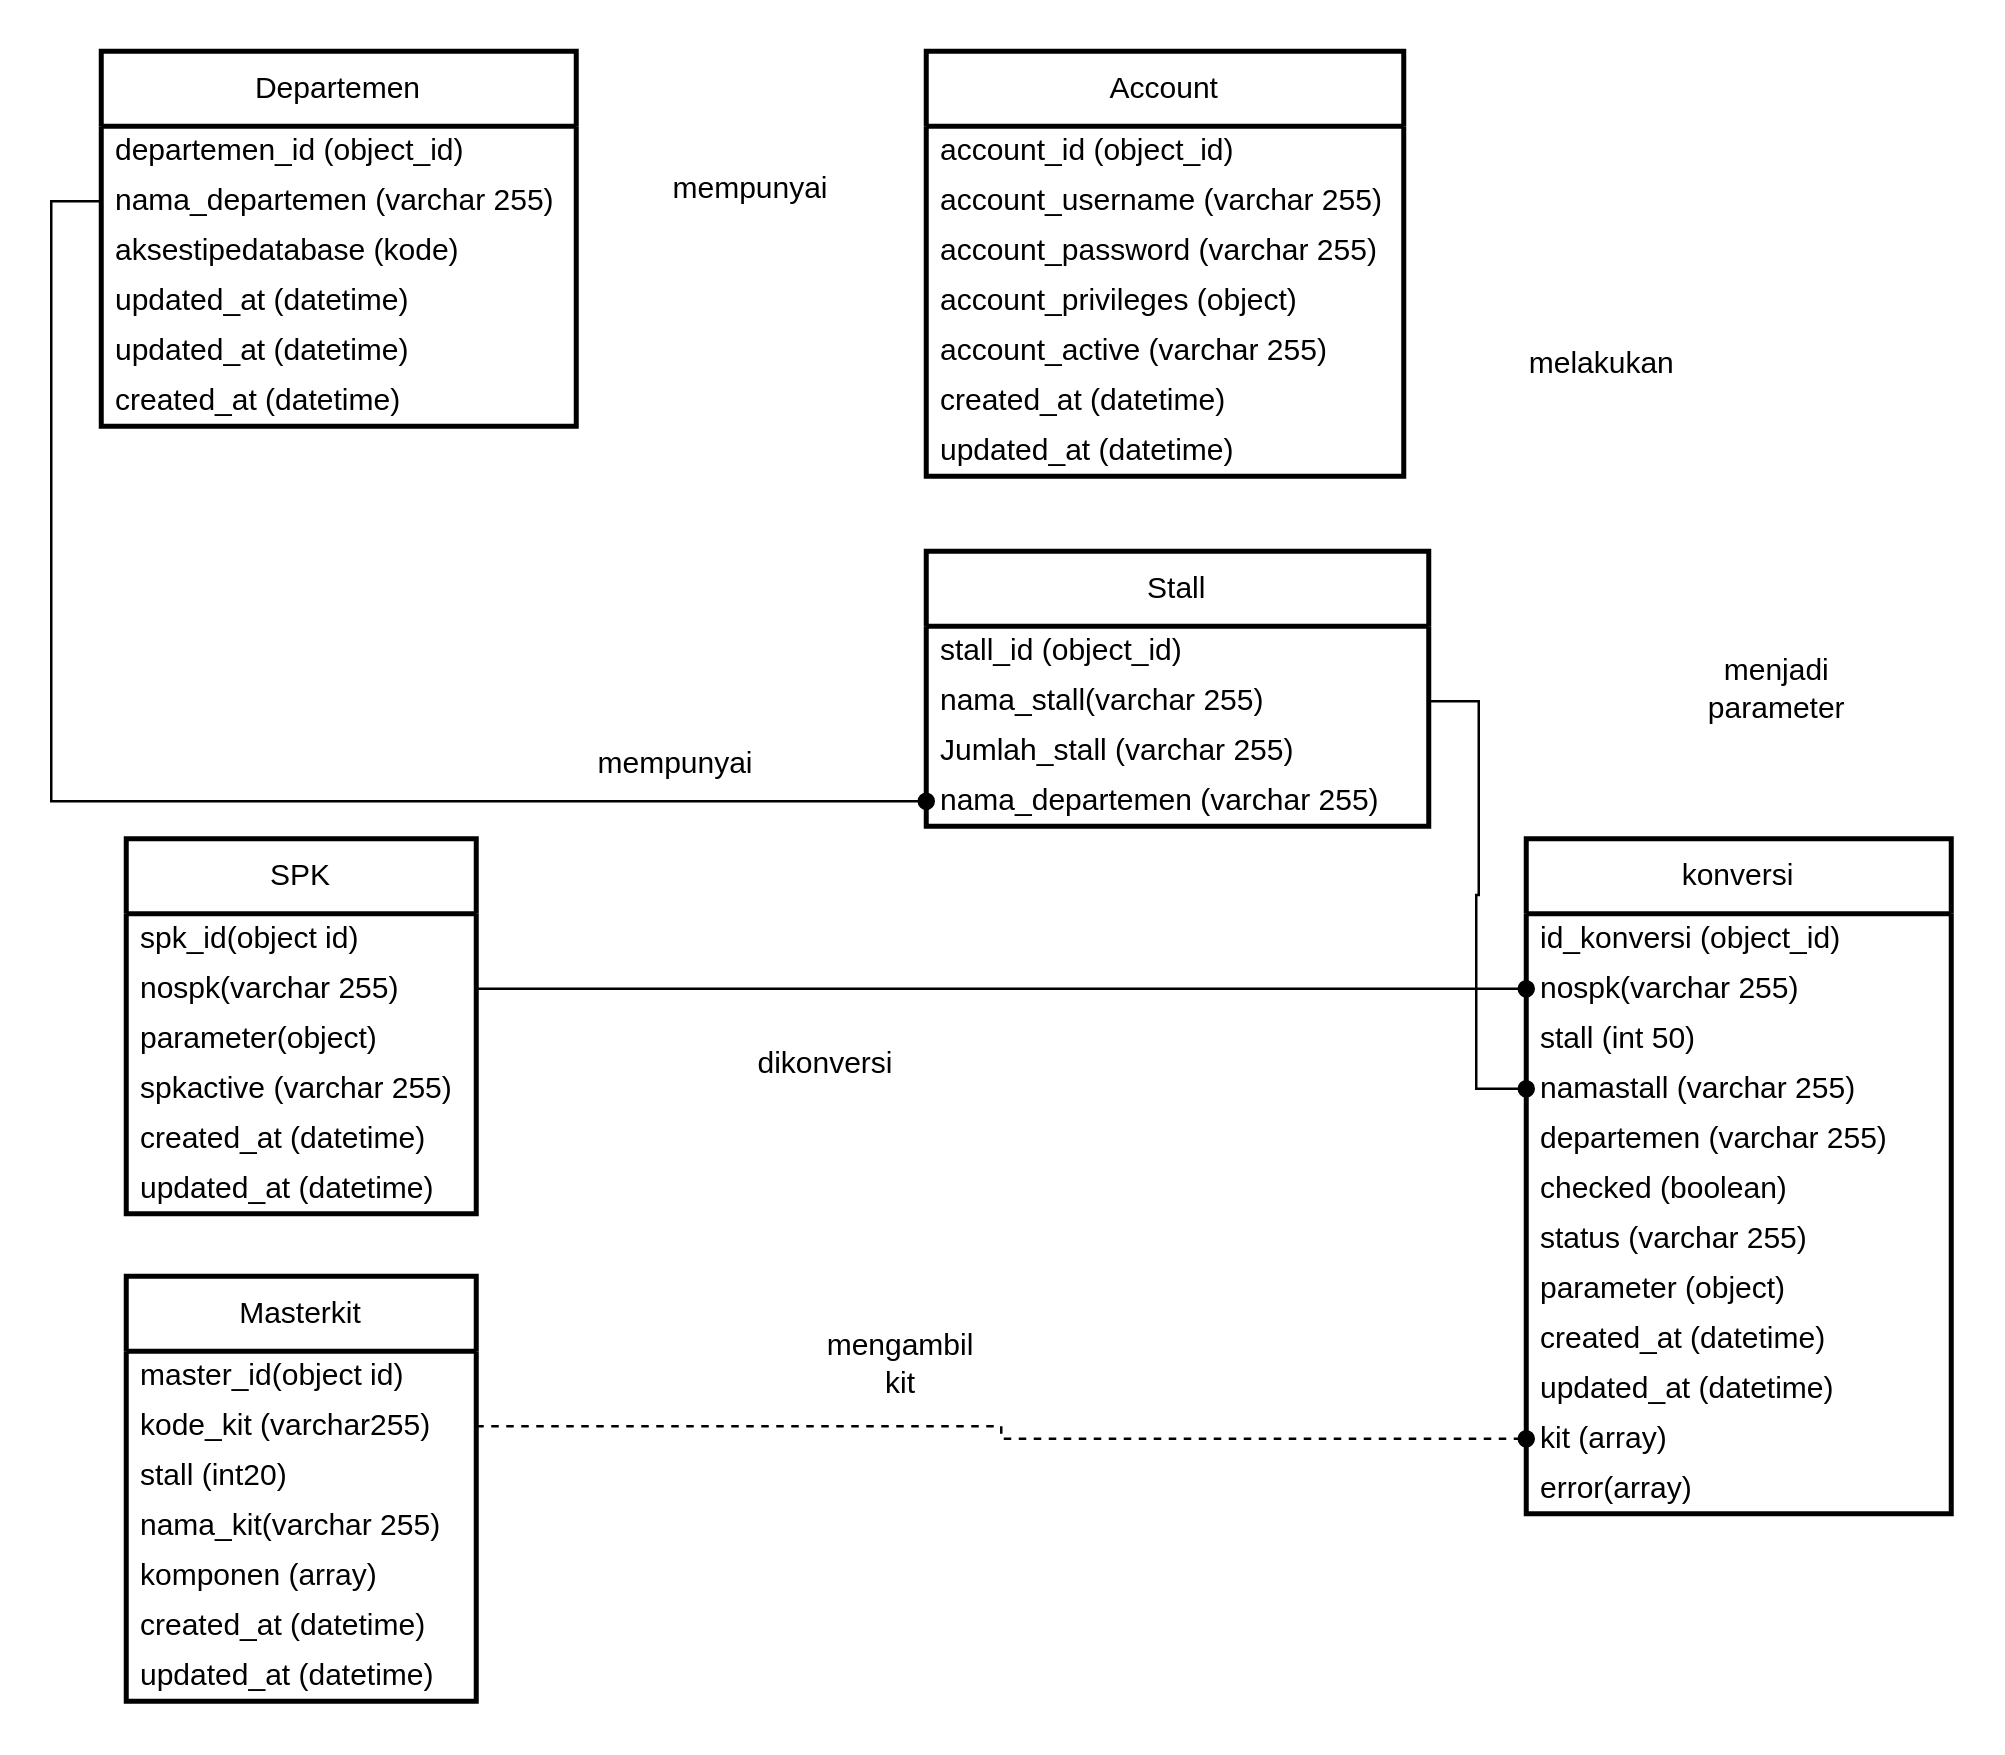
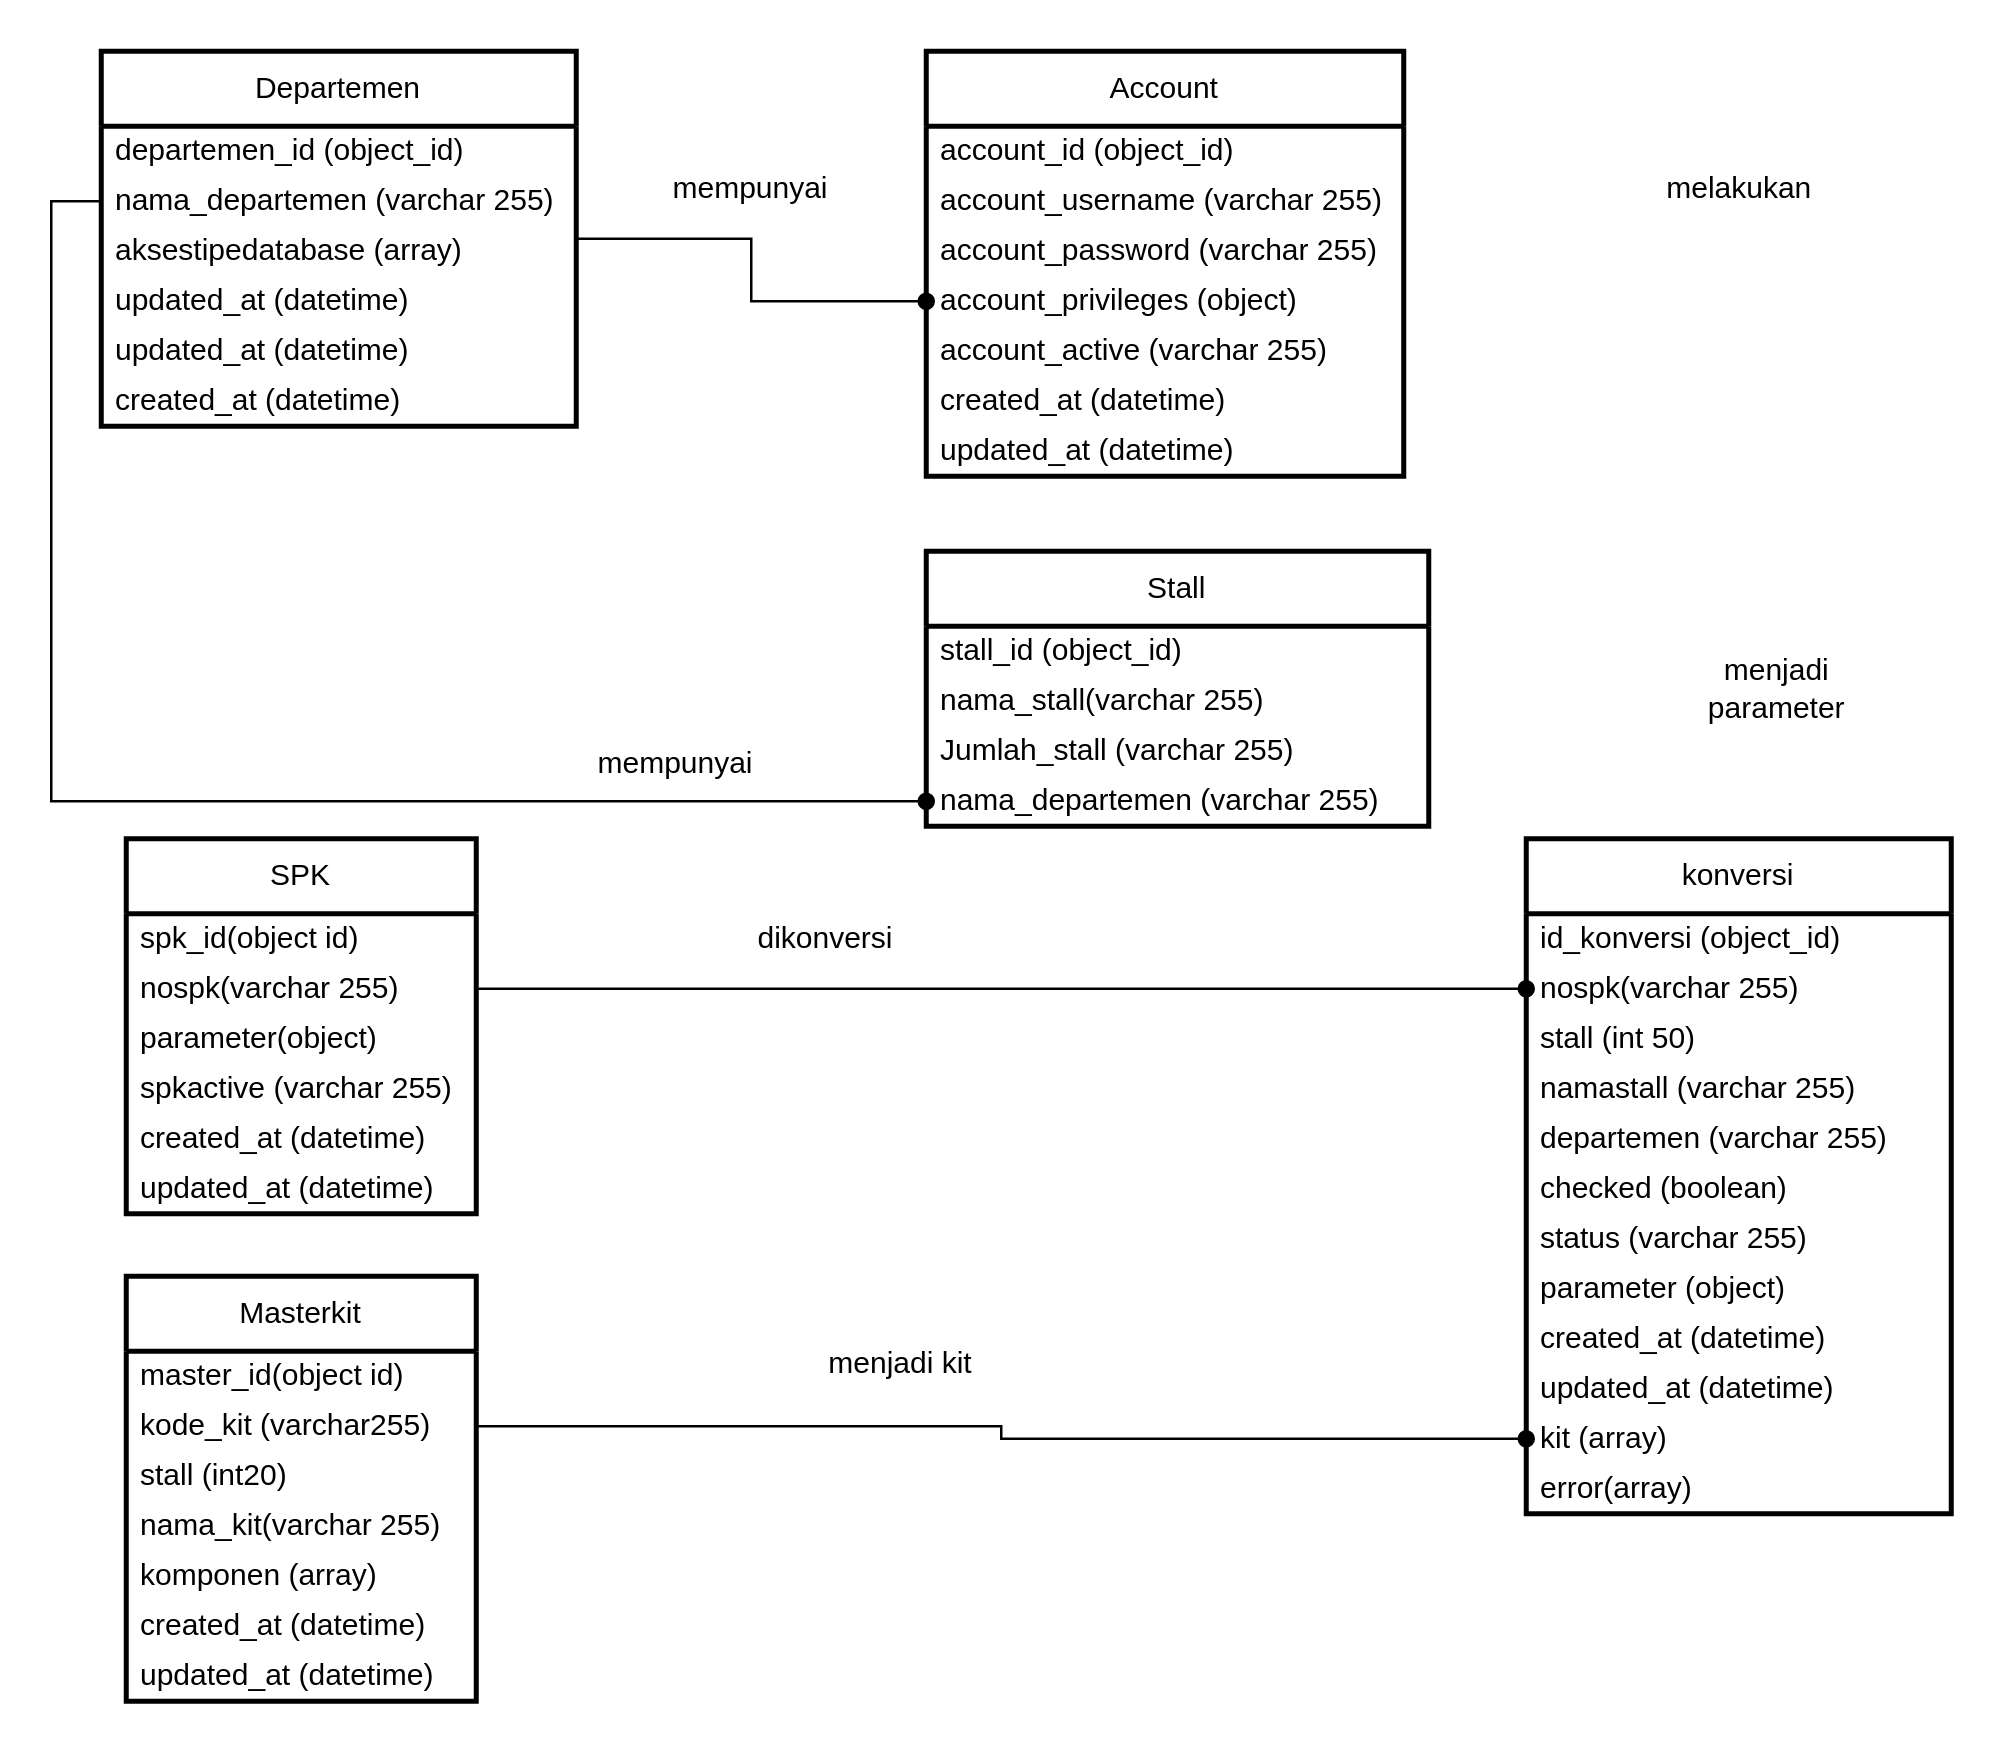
node "aksestipedatabase (kode)": label "aksestipedatabase (kode)" -> "aksestipedatabase (array)"
edge "Departemen" -> "account_privileges (object)": added
node "melakukan": moved (1603, 364) -> (1740, 189)
edge "nama_stall(varchar 255)" -> "namastall (varchar 255)": removed
node "dikonversi": moved (826, 1064) -> (826, 939)
node "mengambil kit": label "mengambil kit" -> "menjadi kit"
edge "kode_kit (varchar255)" -> "kit (array)": style dashed -> solid
